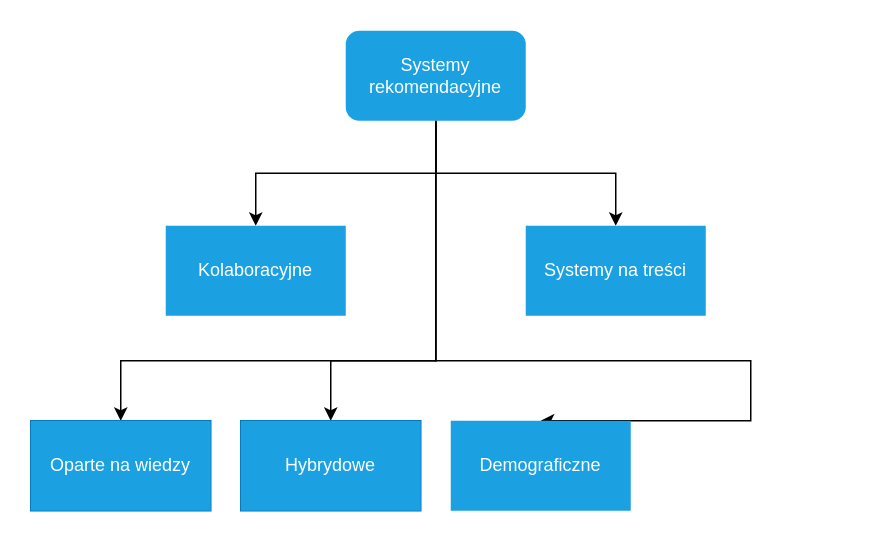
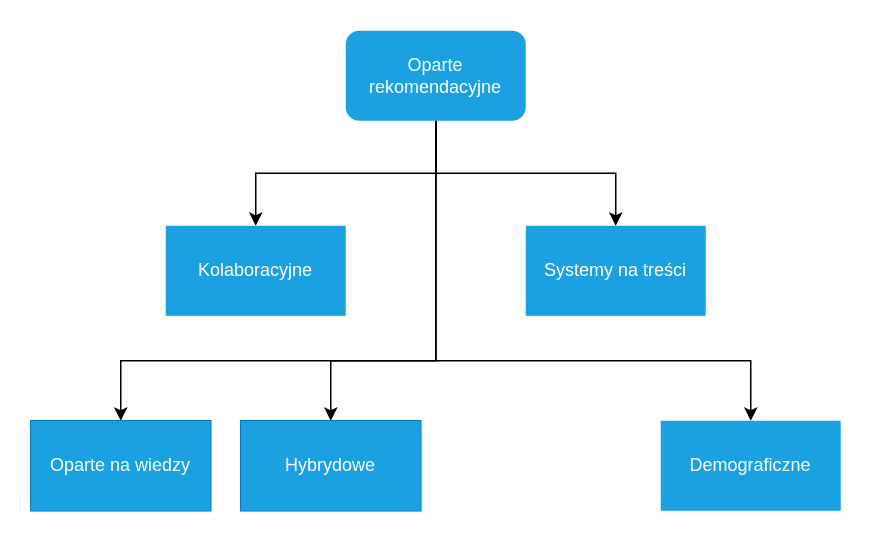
node "Systemy rekomendacyjne": label "Systemy rekomendacyjne" -> "Oparte rekomendacyjne"
node "Demograficzne": moved (541, 466) -> (751, 466)
